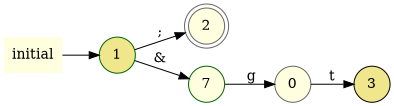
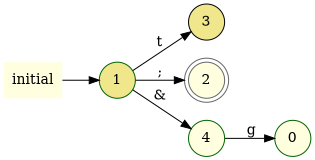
node "7": label "7" -> "4"
node "0": color gray40 -> darkgreen
edge "0" -> "3": now "1" -> "3"
